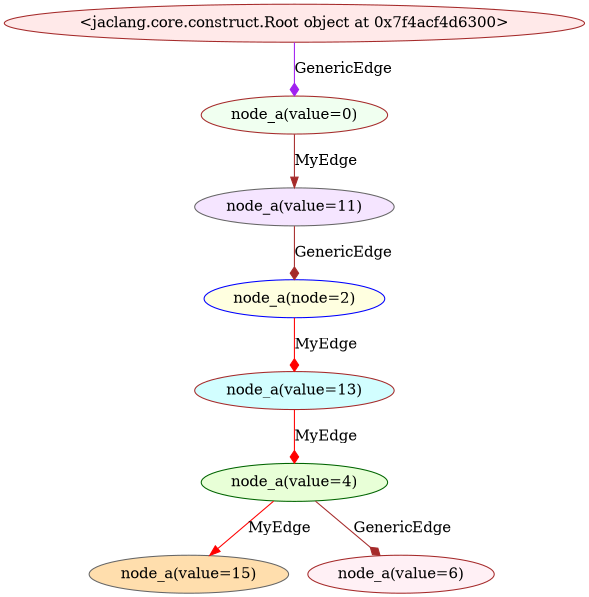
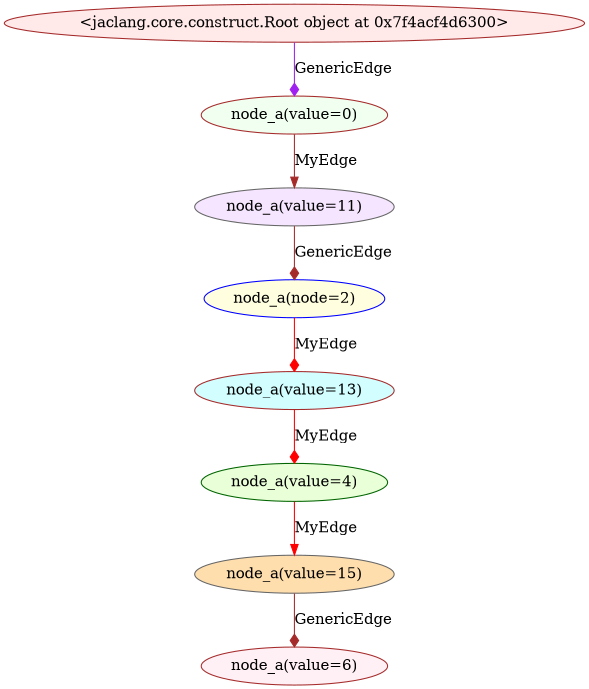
edge "node_a(value=4)" -> "node_a(value=6)": now "node_a(value=15)" -> "node_a(value=6)"
